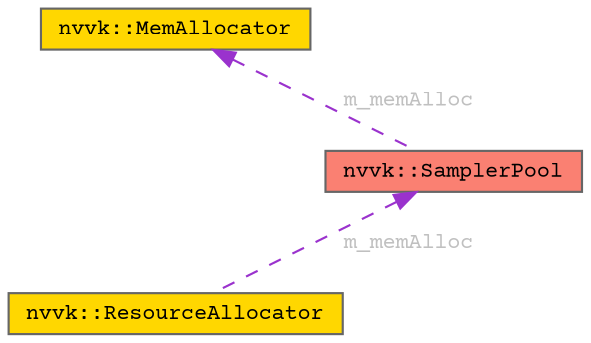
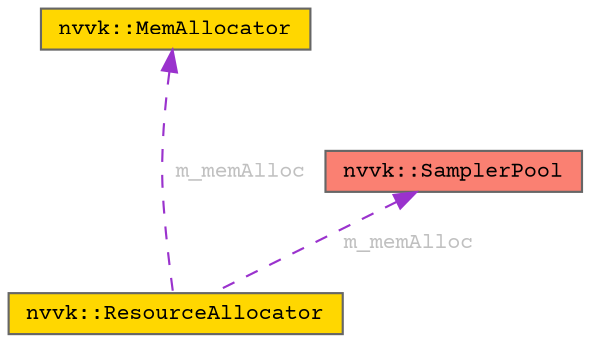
edge "nvvk::SamplerPool" -> "nvvk::MemAllocator": now "nvvk::ResourceAllocator" -> "nvvk::MemAllocator"
